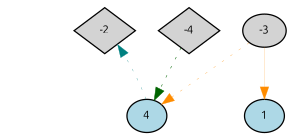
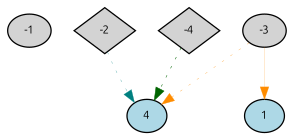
node "-1": added
edge "4" -> "-2": reversed
